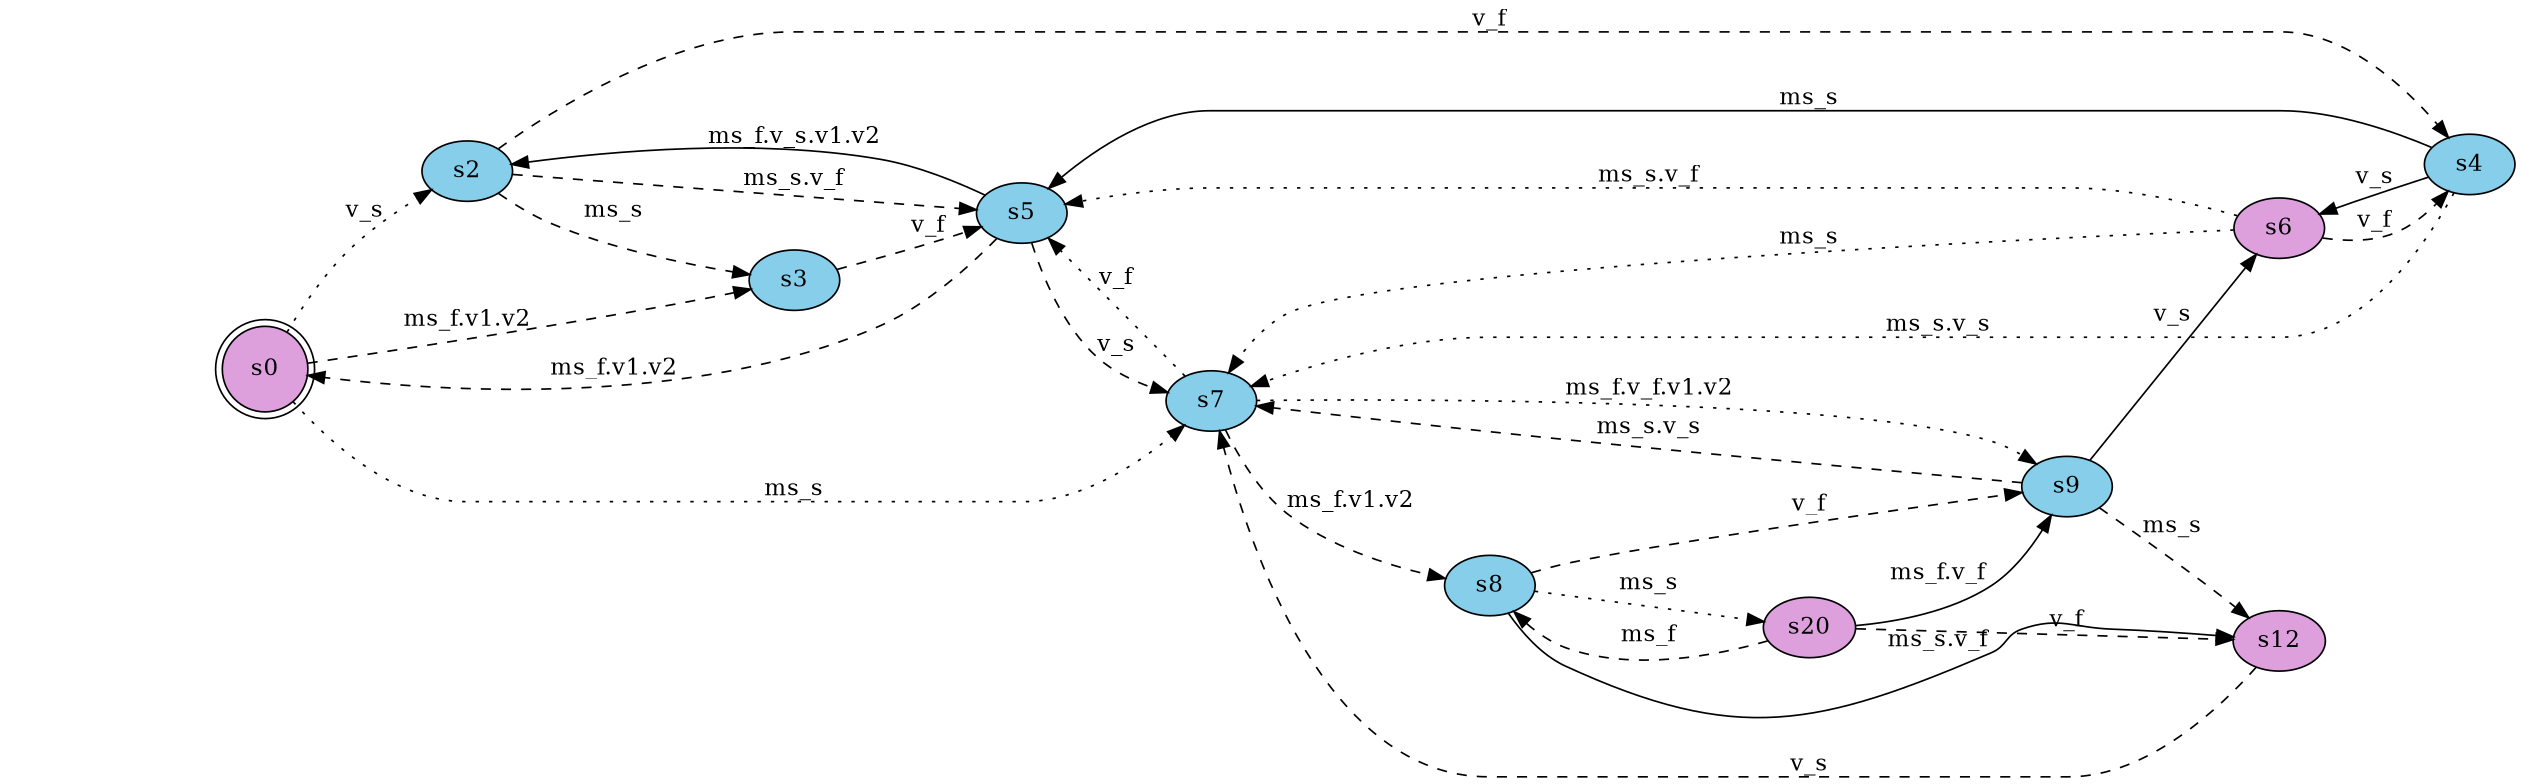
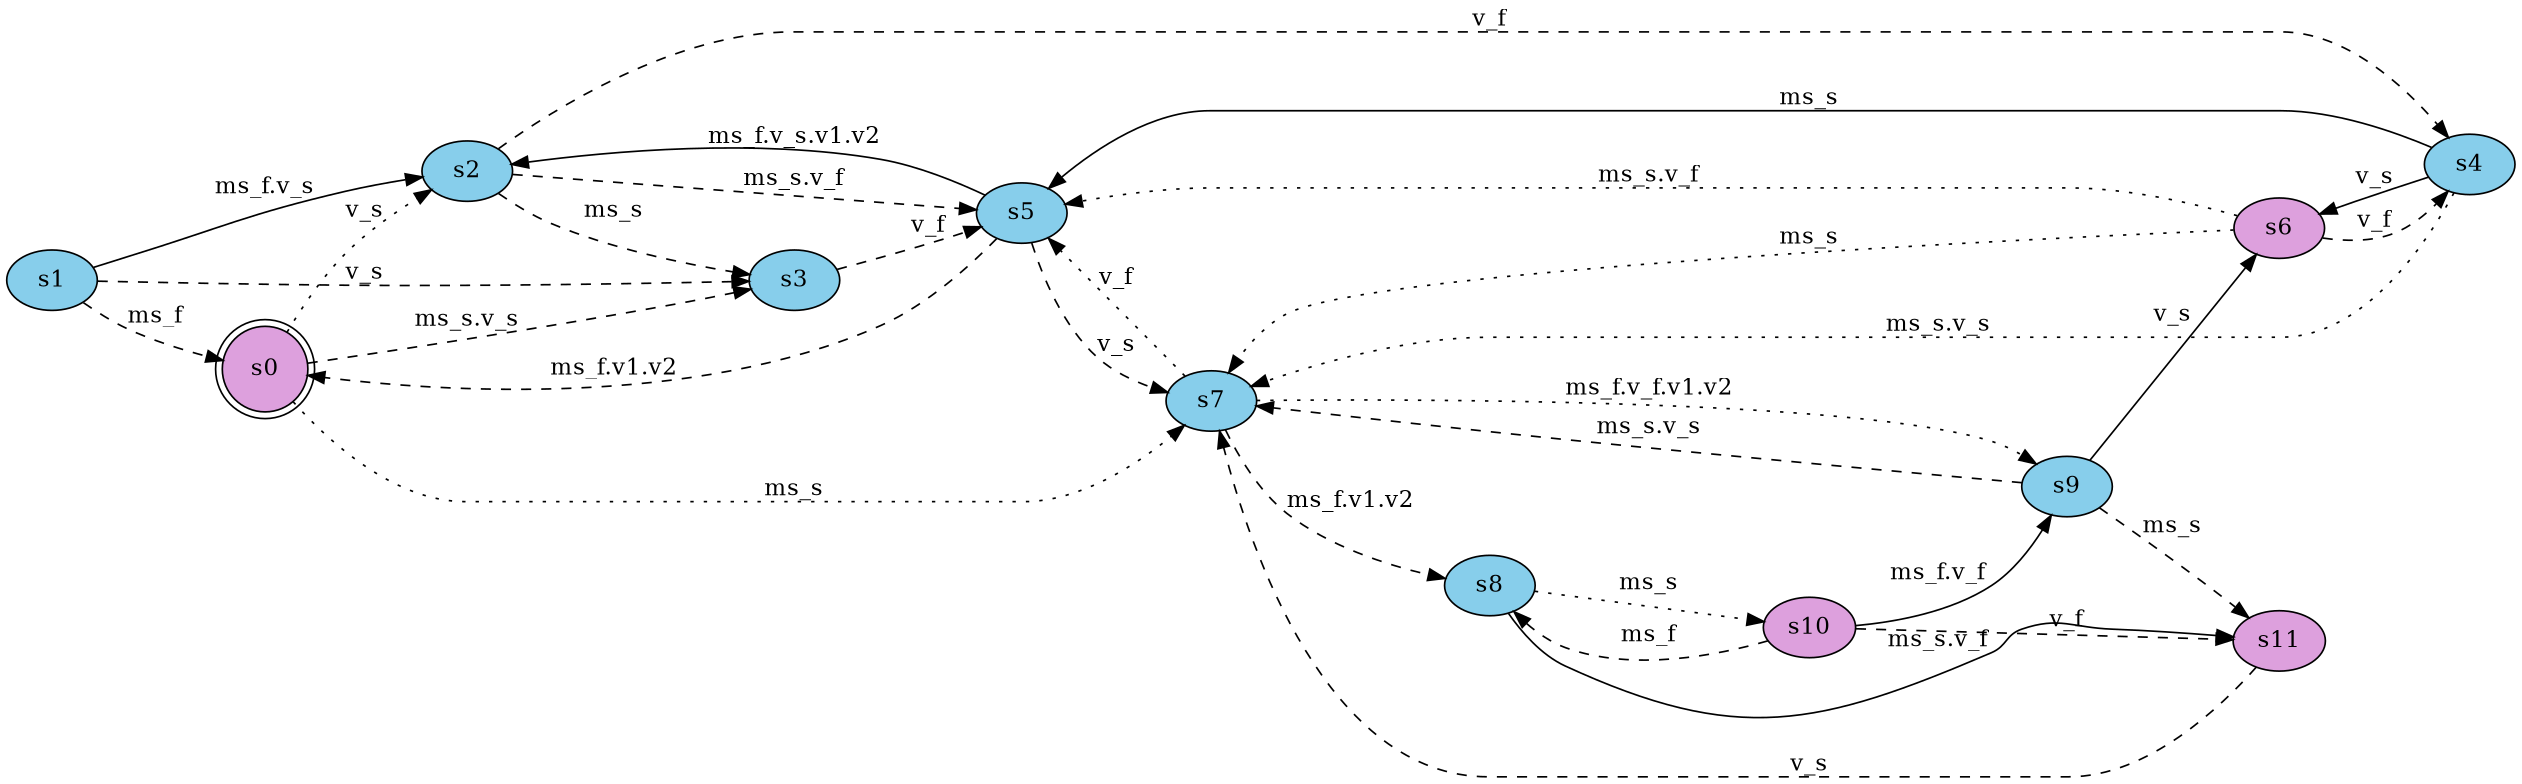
node "s1": added
edge "s0" -> "s3": label "ms_f.v1.v2" -> "ms_s.v_s"
edge "s8" -> "s9": removed, label "v_f"
node "s20": label "s20" -> "s10"
node "s12": label "s12" -> "s11"
